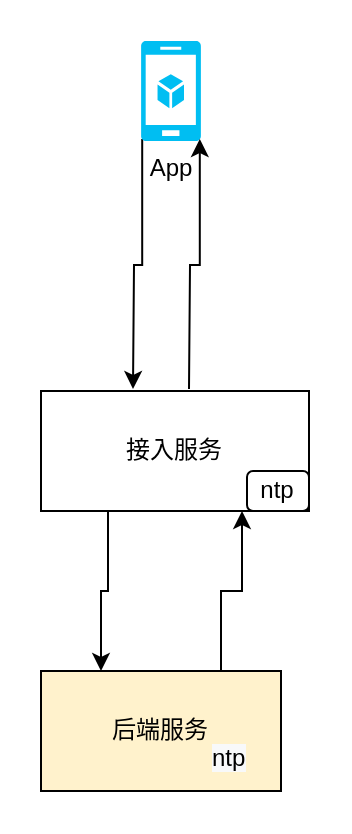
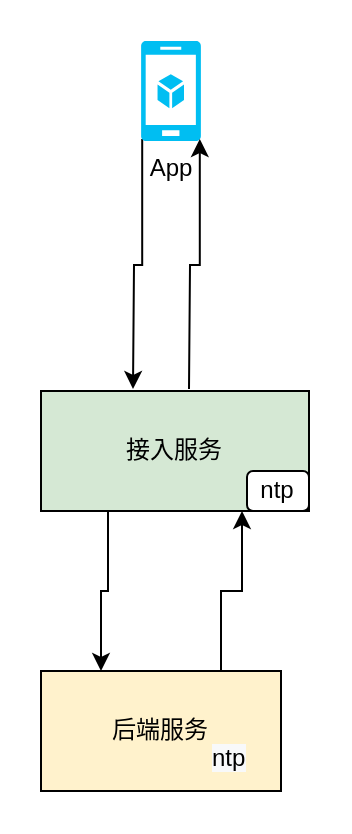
node "接入服务": fillcolor #ffffff -> #d5e8d4
